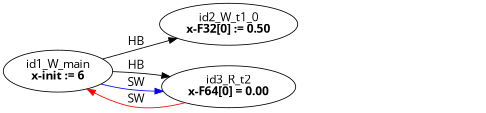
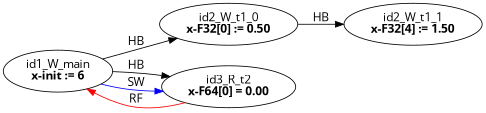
node "id2_W_t1_1": added
edge "id3_R_t2" -> "id1_W_main": label "SW" -> "RF"
